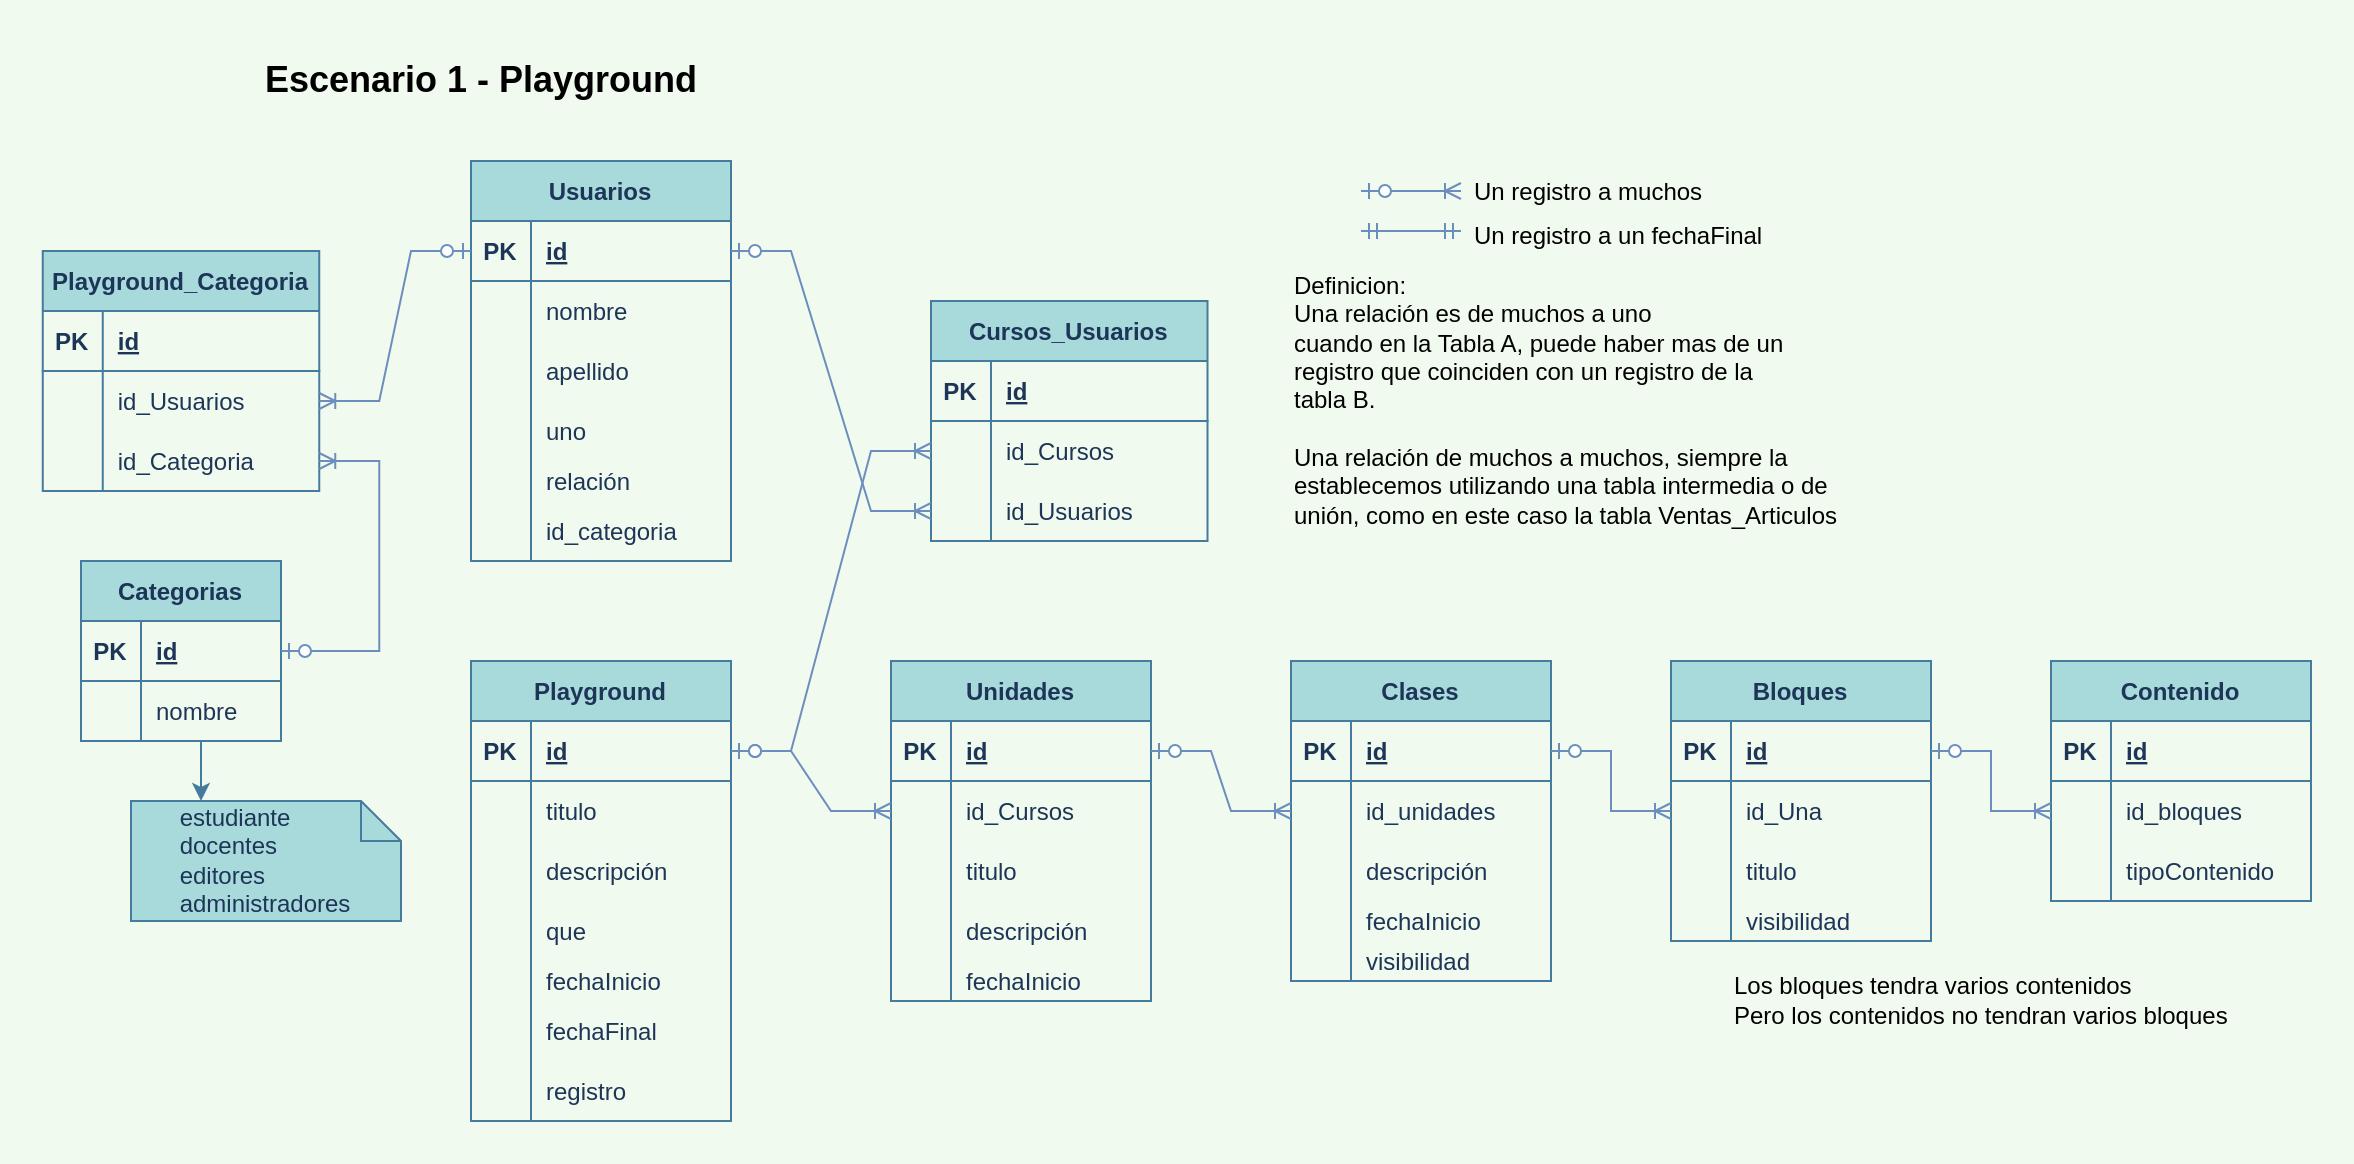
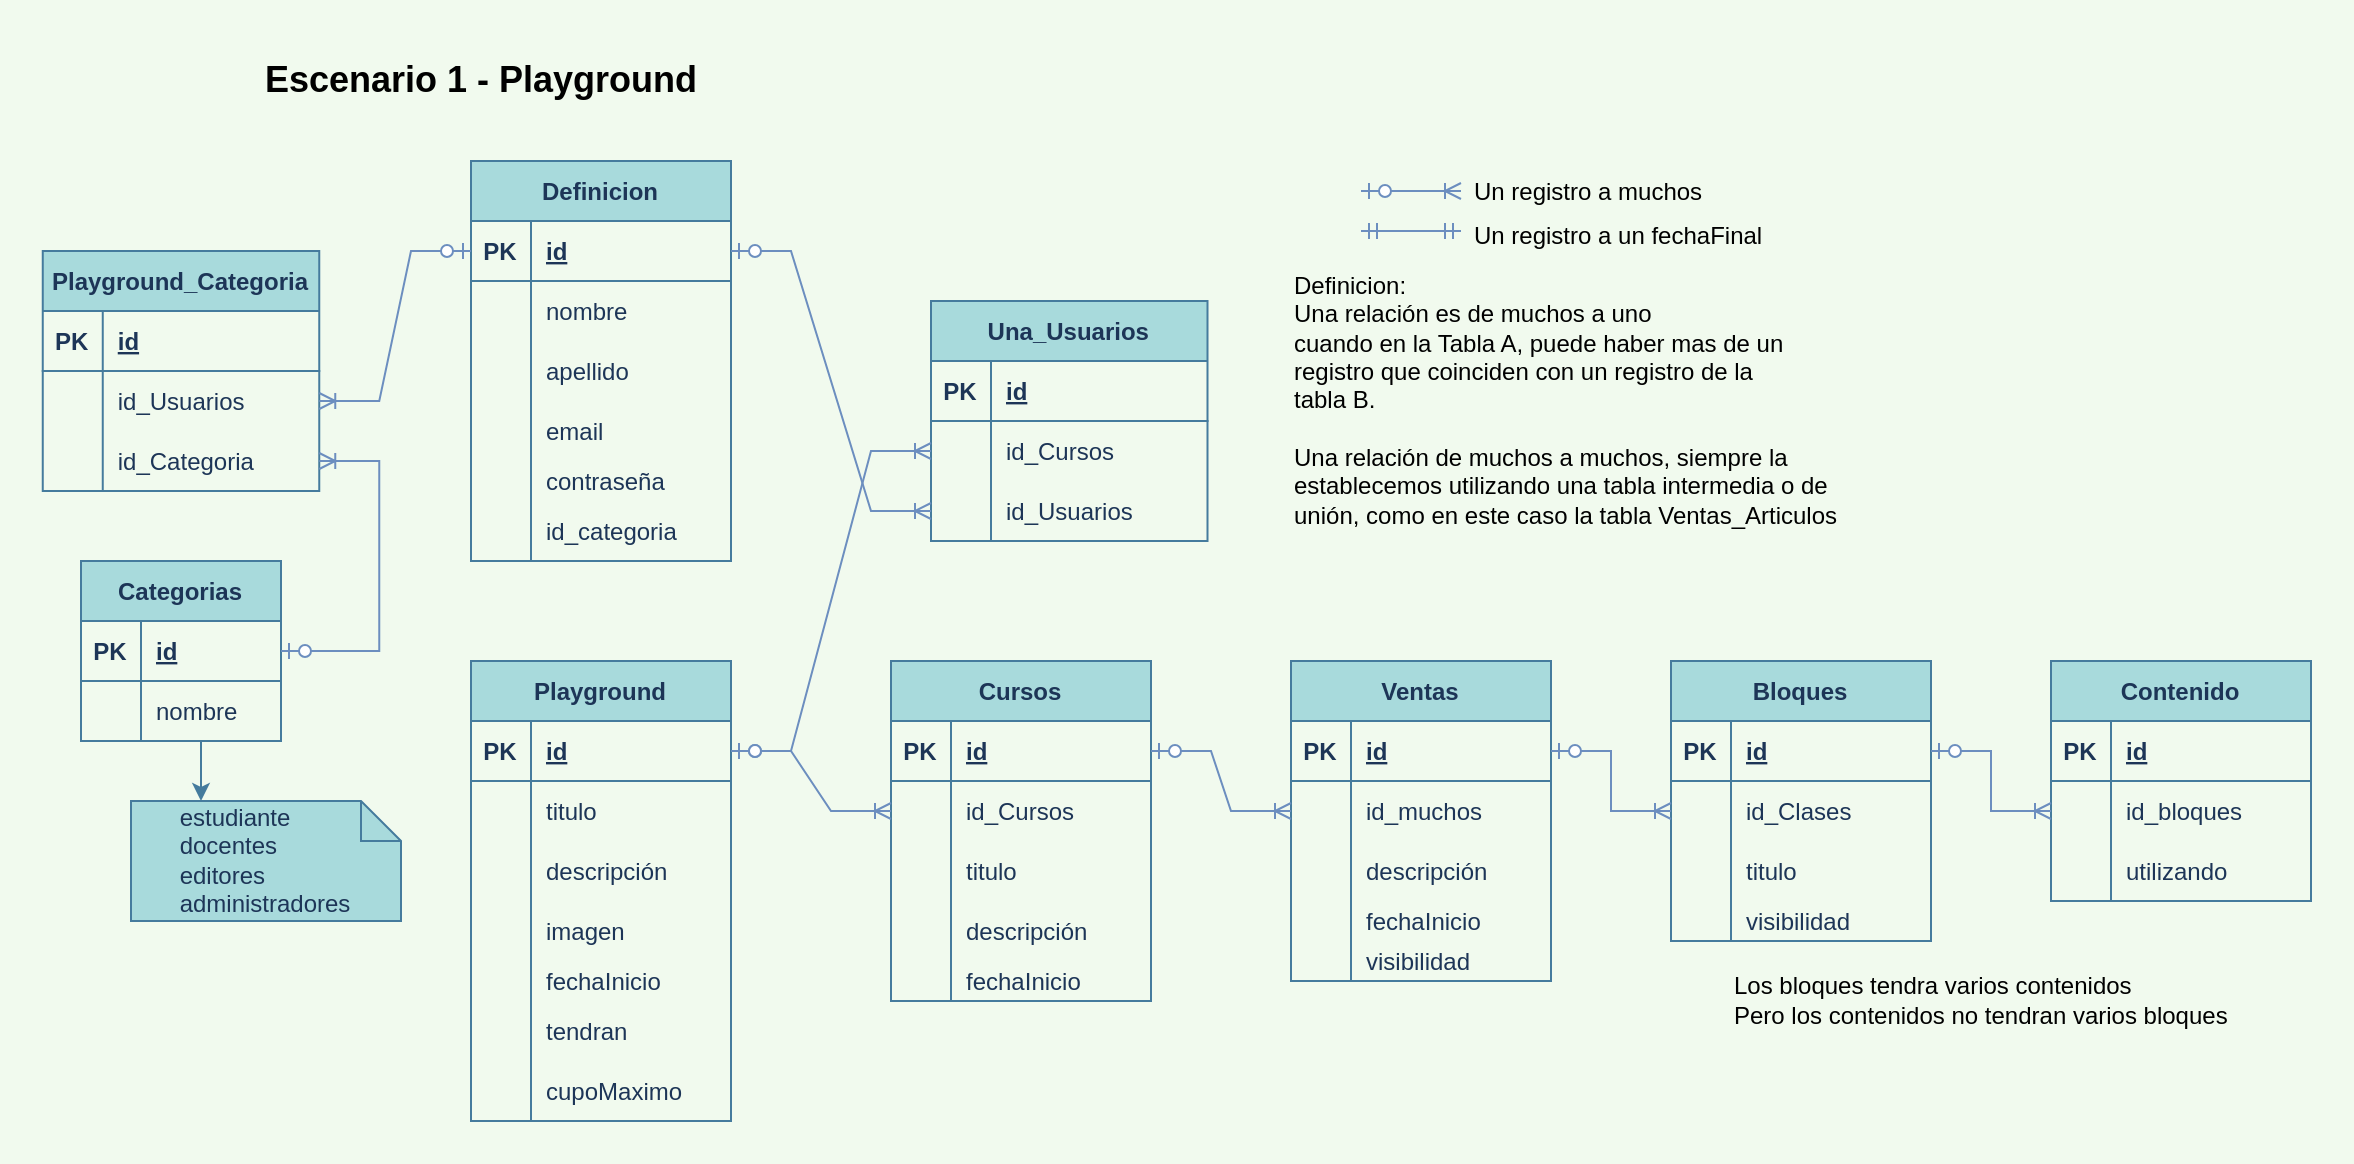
node "Usuarios": label "Usuarios" -> "Definicion"
node "Cursos_Usuarios": label "Cursos_Usuarios" -> "Una_Usuarios"
node "uno": label "uno" -> "email"
node "relación": label "relación" -> "contraseña"
node "Unidades": label "Unidades" -> "Cursos"
node "Clases": label "Clases" -> "Ventas"
node "id_unidades": label "id_unidades" -> "id_muchos"
node "id_Una": label "id_Una" -> "id_Clases"
node "tipoContenido": label "tipoContenido" -> "utilizando"
node "que": label "que" -> "imagen"
node "fechaFinal": label "fechaFinal" -> "tendran"
node "registro": label "registro" -> "cupoMaximo"
